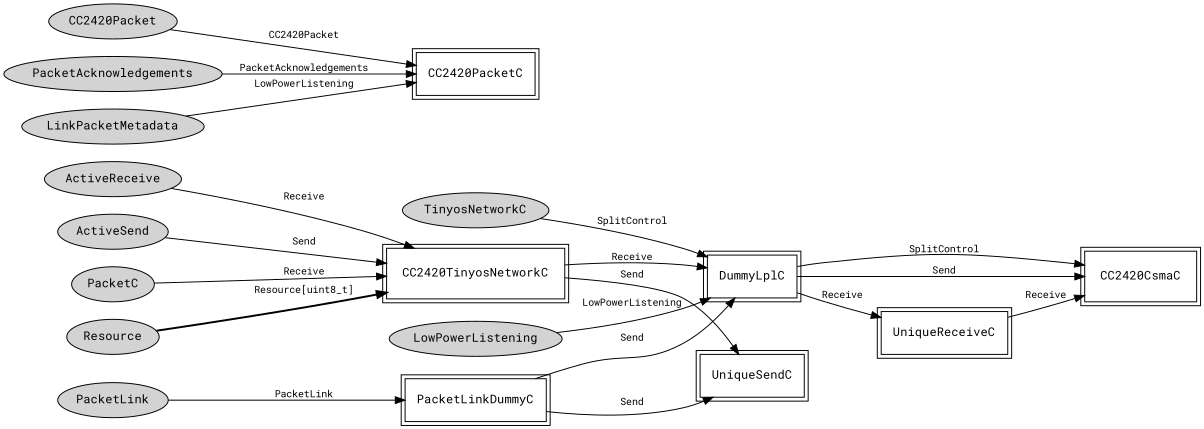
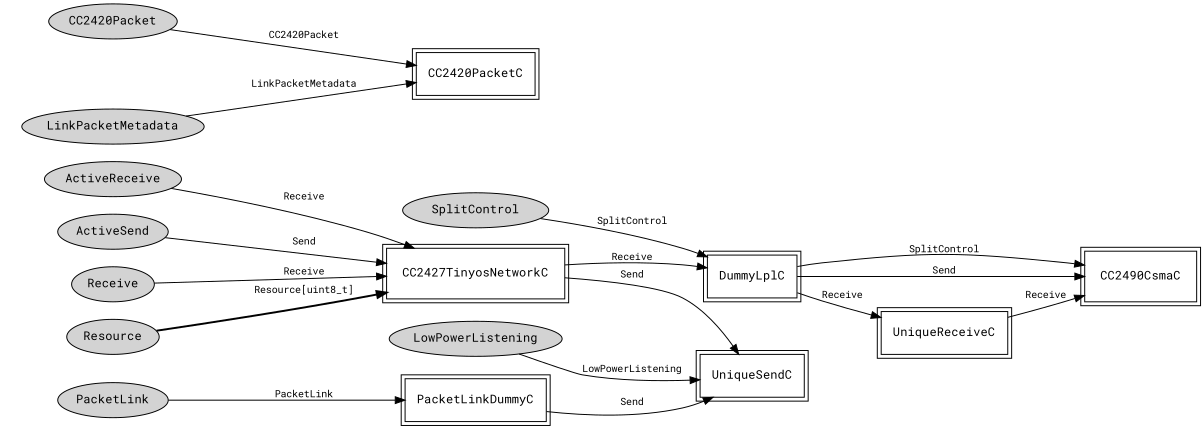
node "PacketAcknowledgements": removed
edge "LinkPacketMetadata" -> "CC2420PacketC": label "LowPowerListening" -> "LinkPacketMetadata"
node "TinyosNetworkC": label "TinyosNetworkC" -> "SplitControl"
node "CC2420TinyosNetworkC": label "CC2420TinyosNetworkC" -> "CC2427TinyosNetworkC"
node "CC2420CsmaC": label "CC2420CsmaC" -> "CC2490CsmaC"
node "PacketC": label "PacketC" -> "Receive"
edge "LowPowerListening" -> "DummyLplC": now "LowPowerListening" -> "UniqueSendC"
edge "PacketLinkDummyC" -> "DummyLplC": removed, label "Send"
